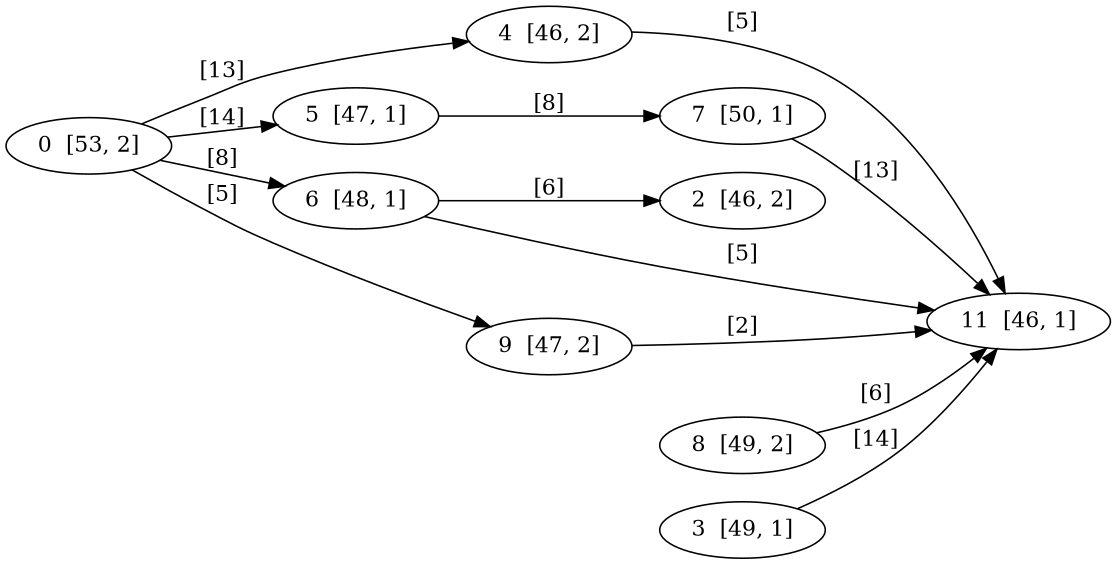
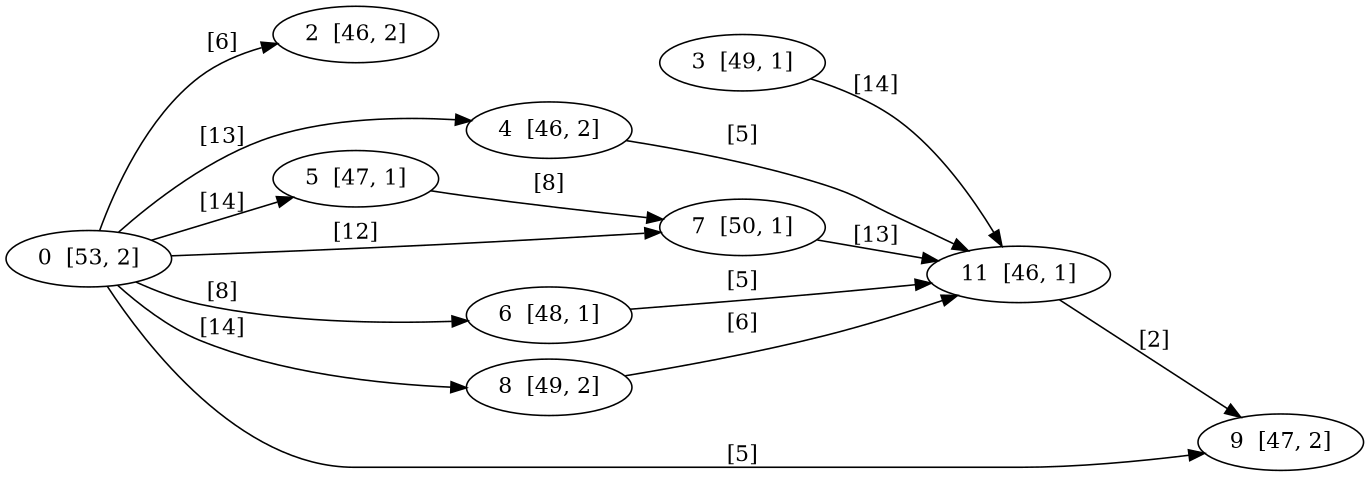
edge "6  [48, 1]" -> "2  [46, 2]": now "0  [53, 2]" -> "2  [46, 2]"
edge "0  [53, 2]" -> "7  [50, 1]": added, label "[12]"
edge "9  [47, 2]" -> "11  [46, 1]": reversed
edge "0  [53, 2]" -> "8  [49, 2]": added, label "[14]"
